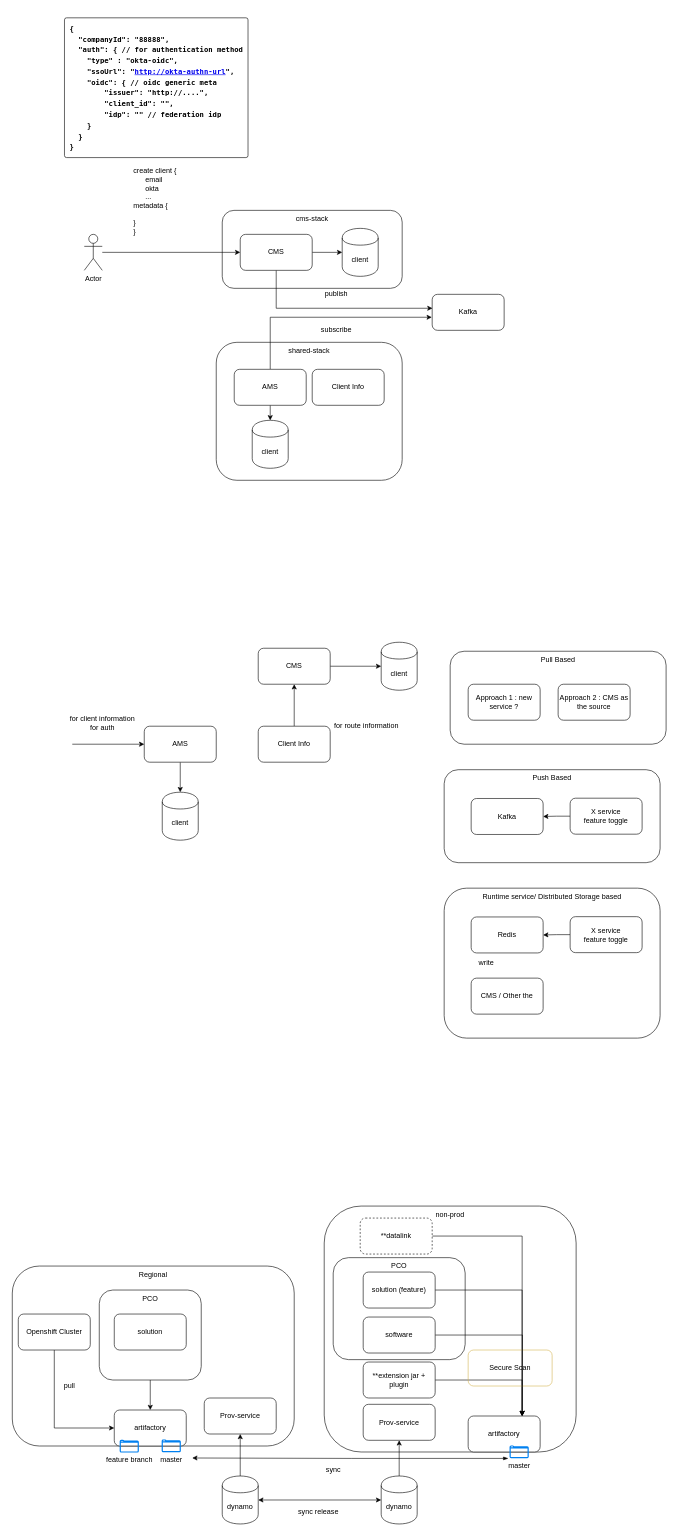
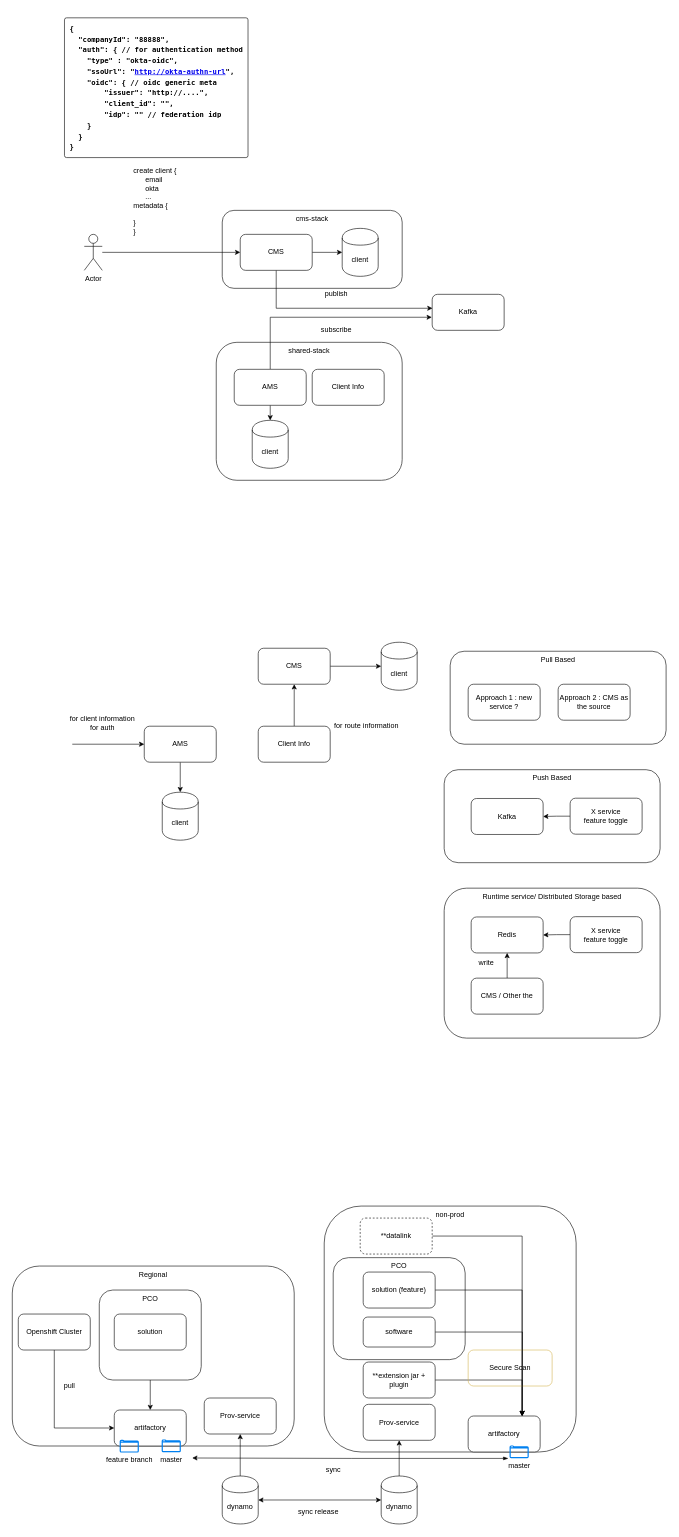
edge "CMS / Other the" -> "Redis": added
node "software": size 72x36 -> 72x30
